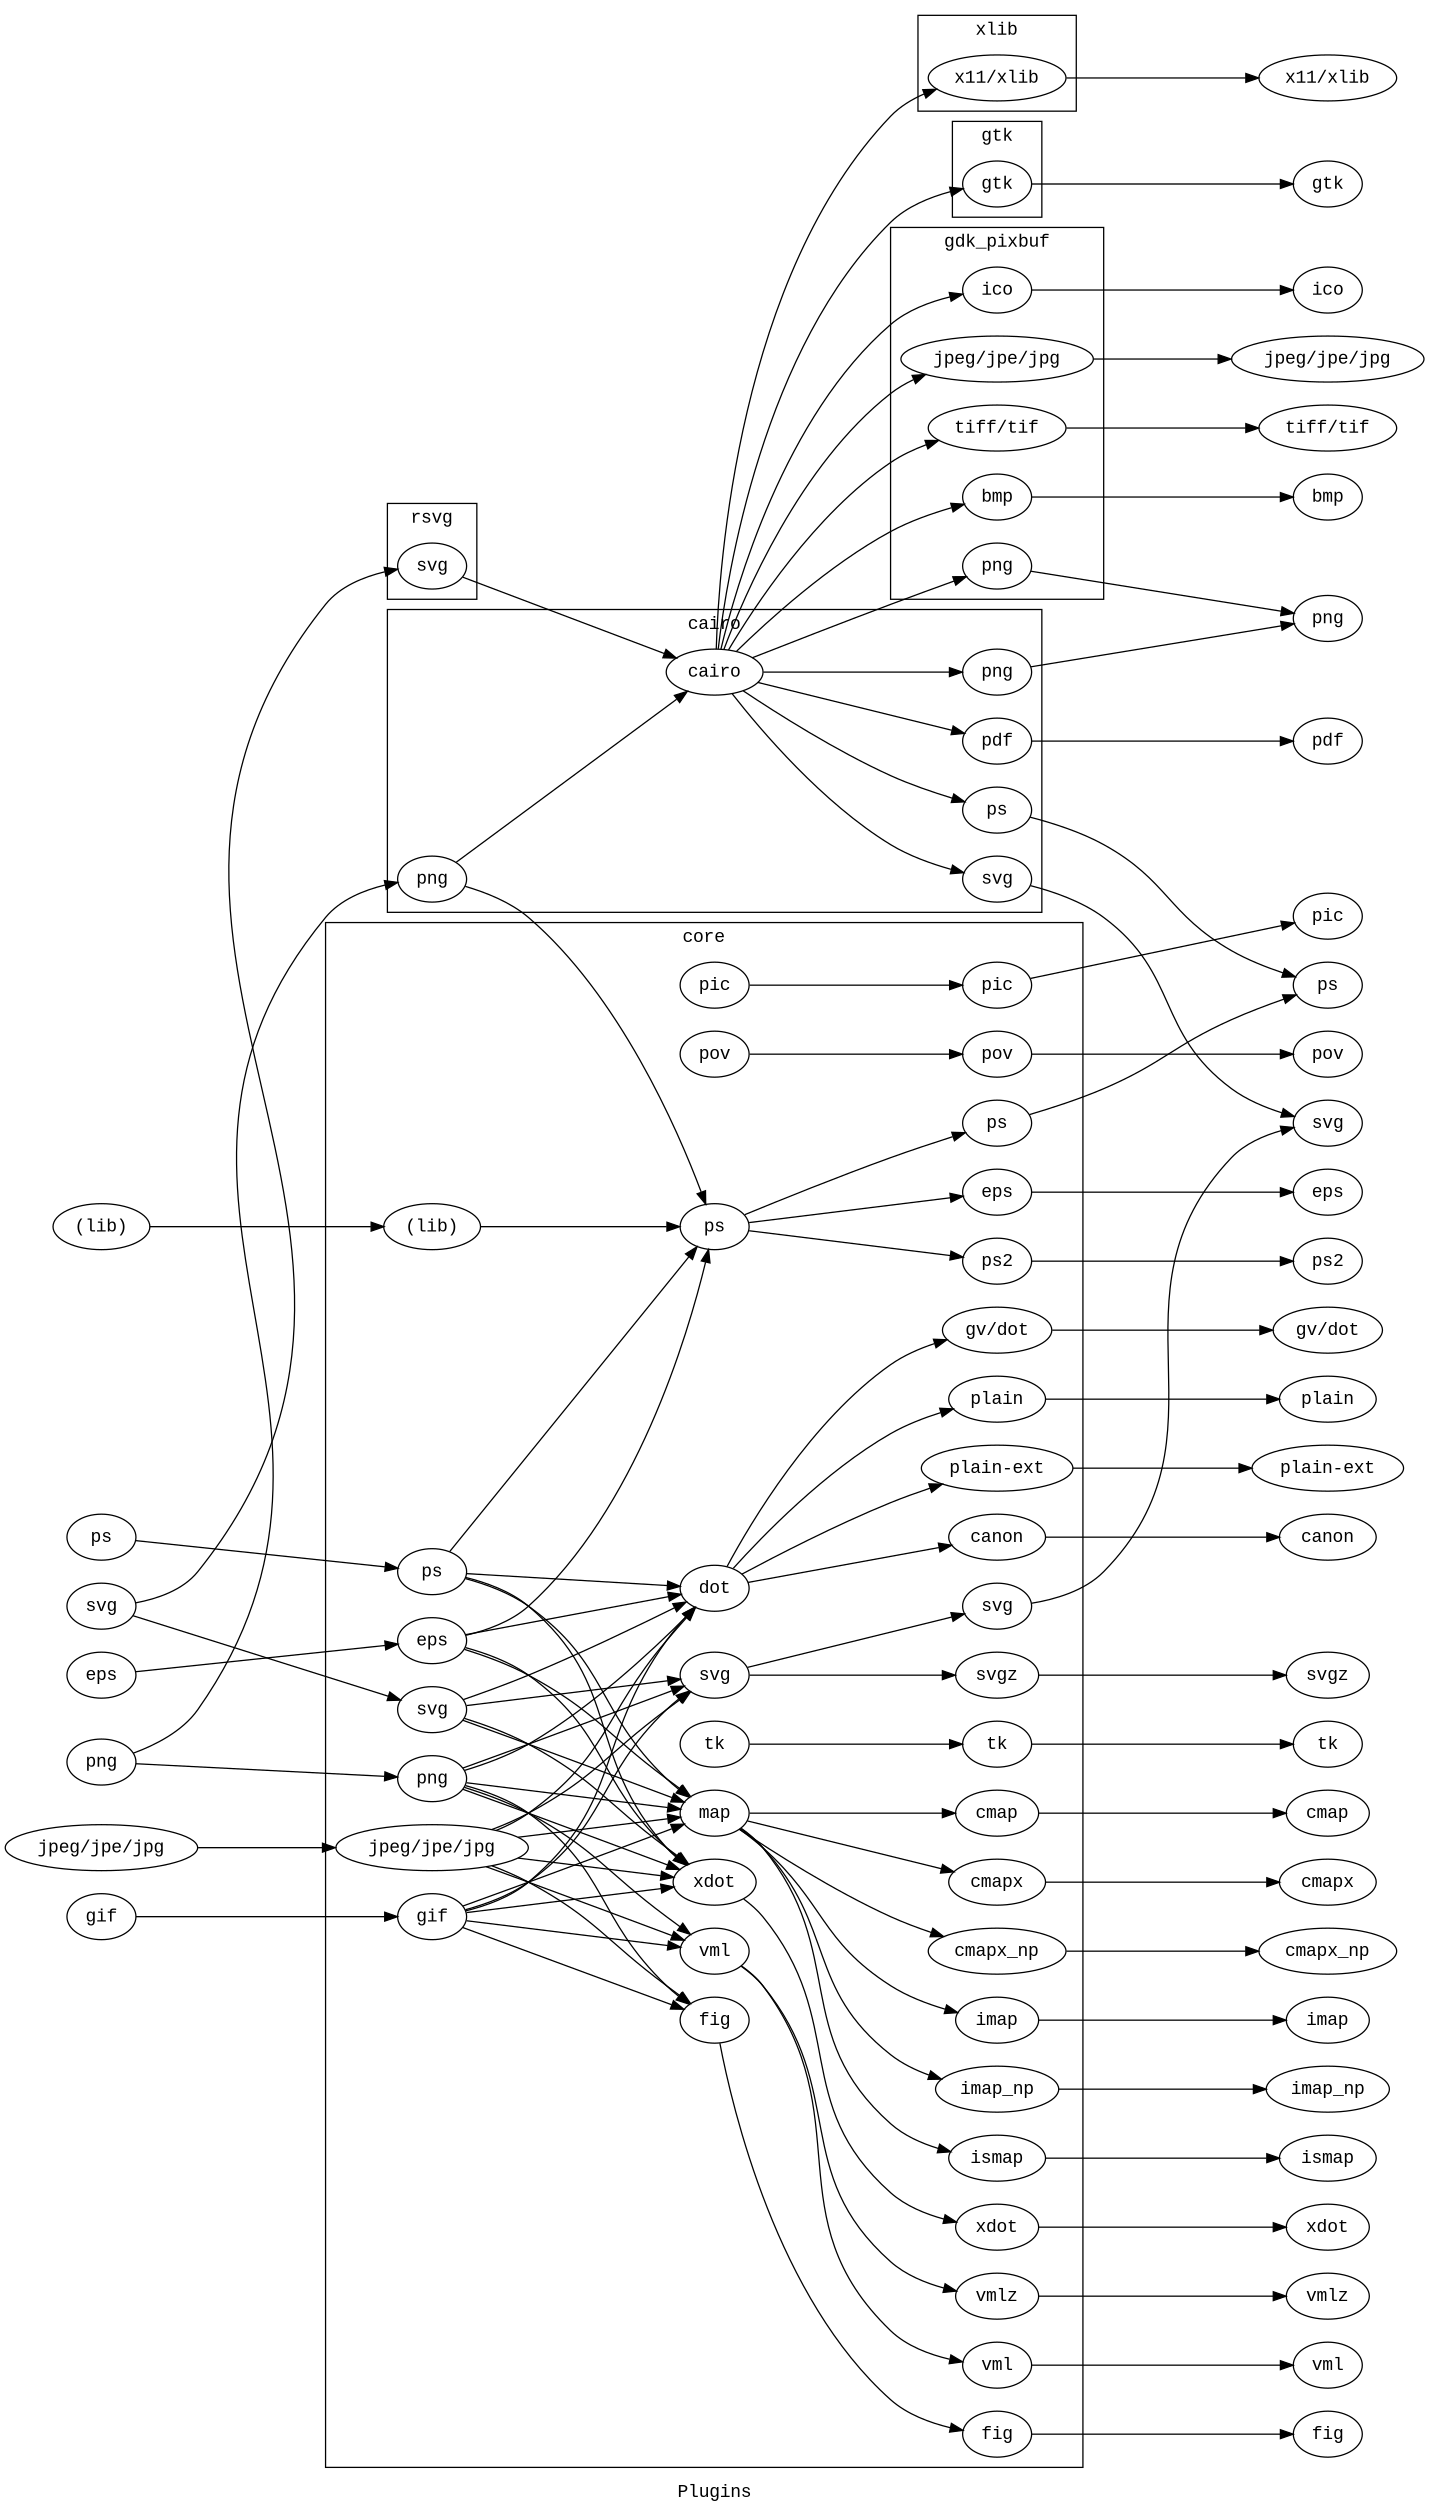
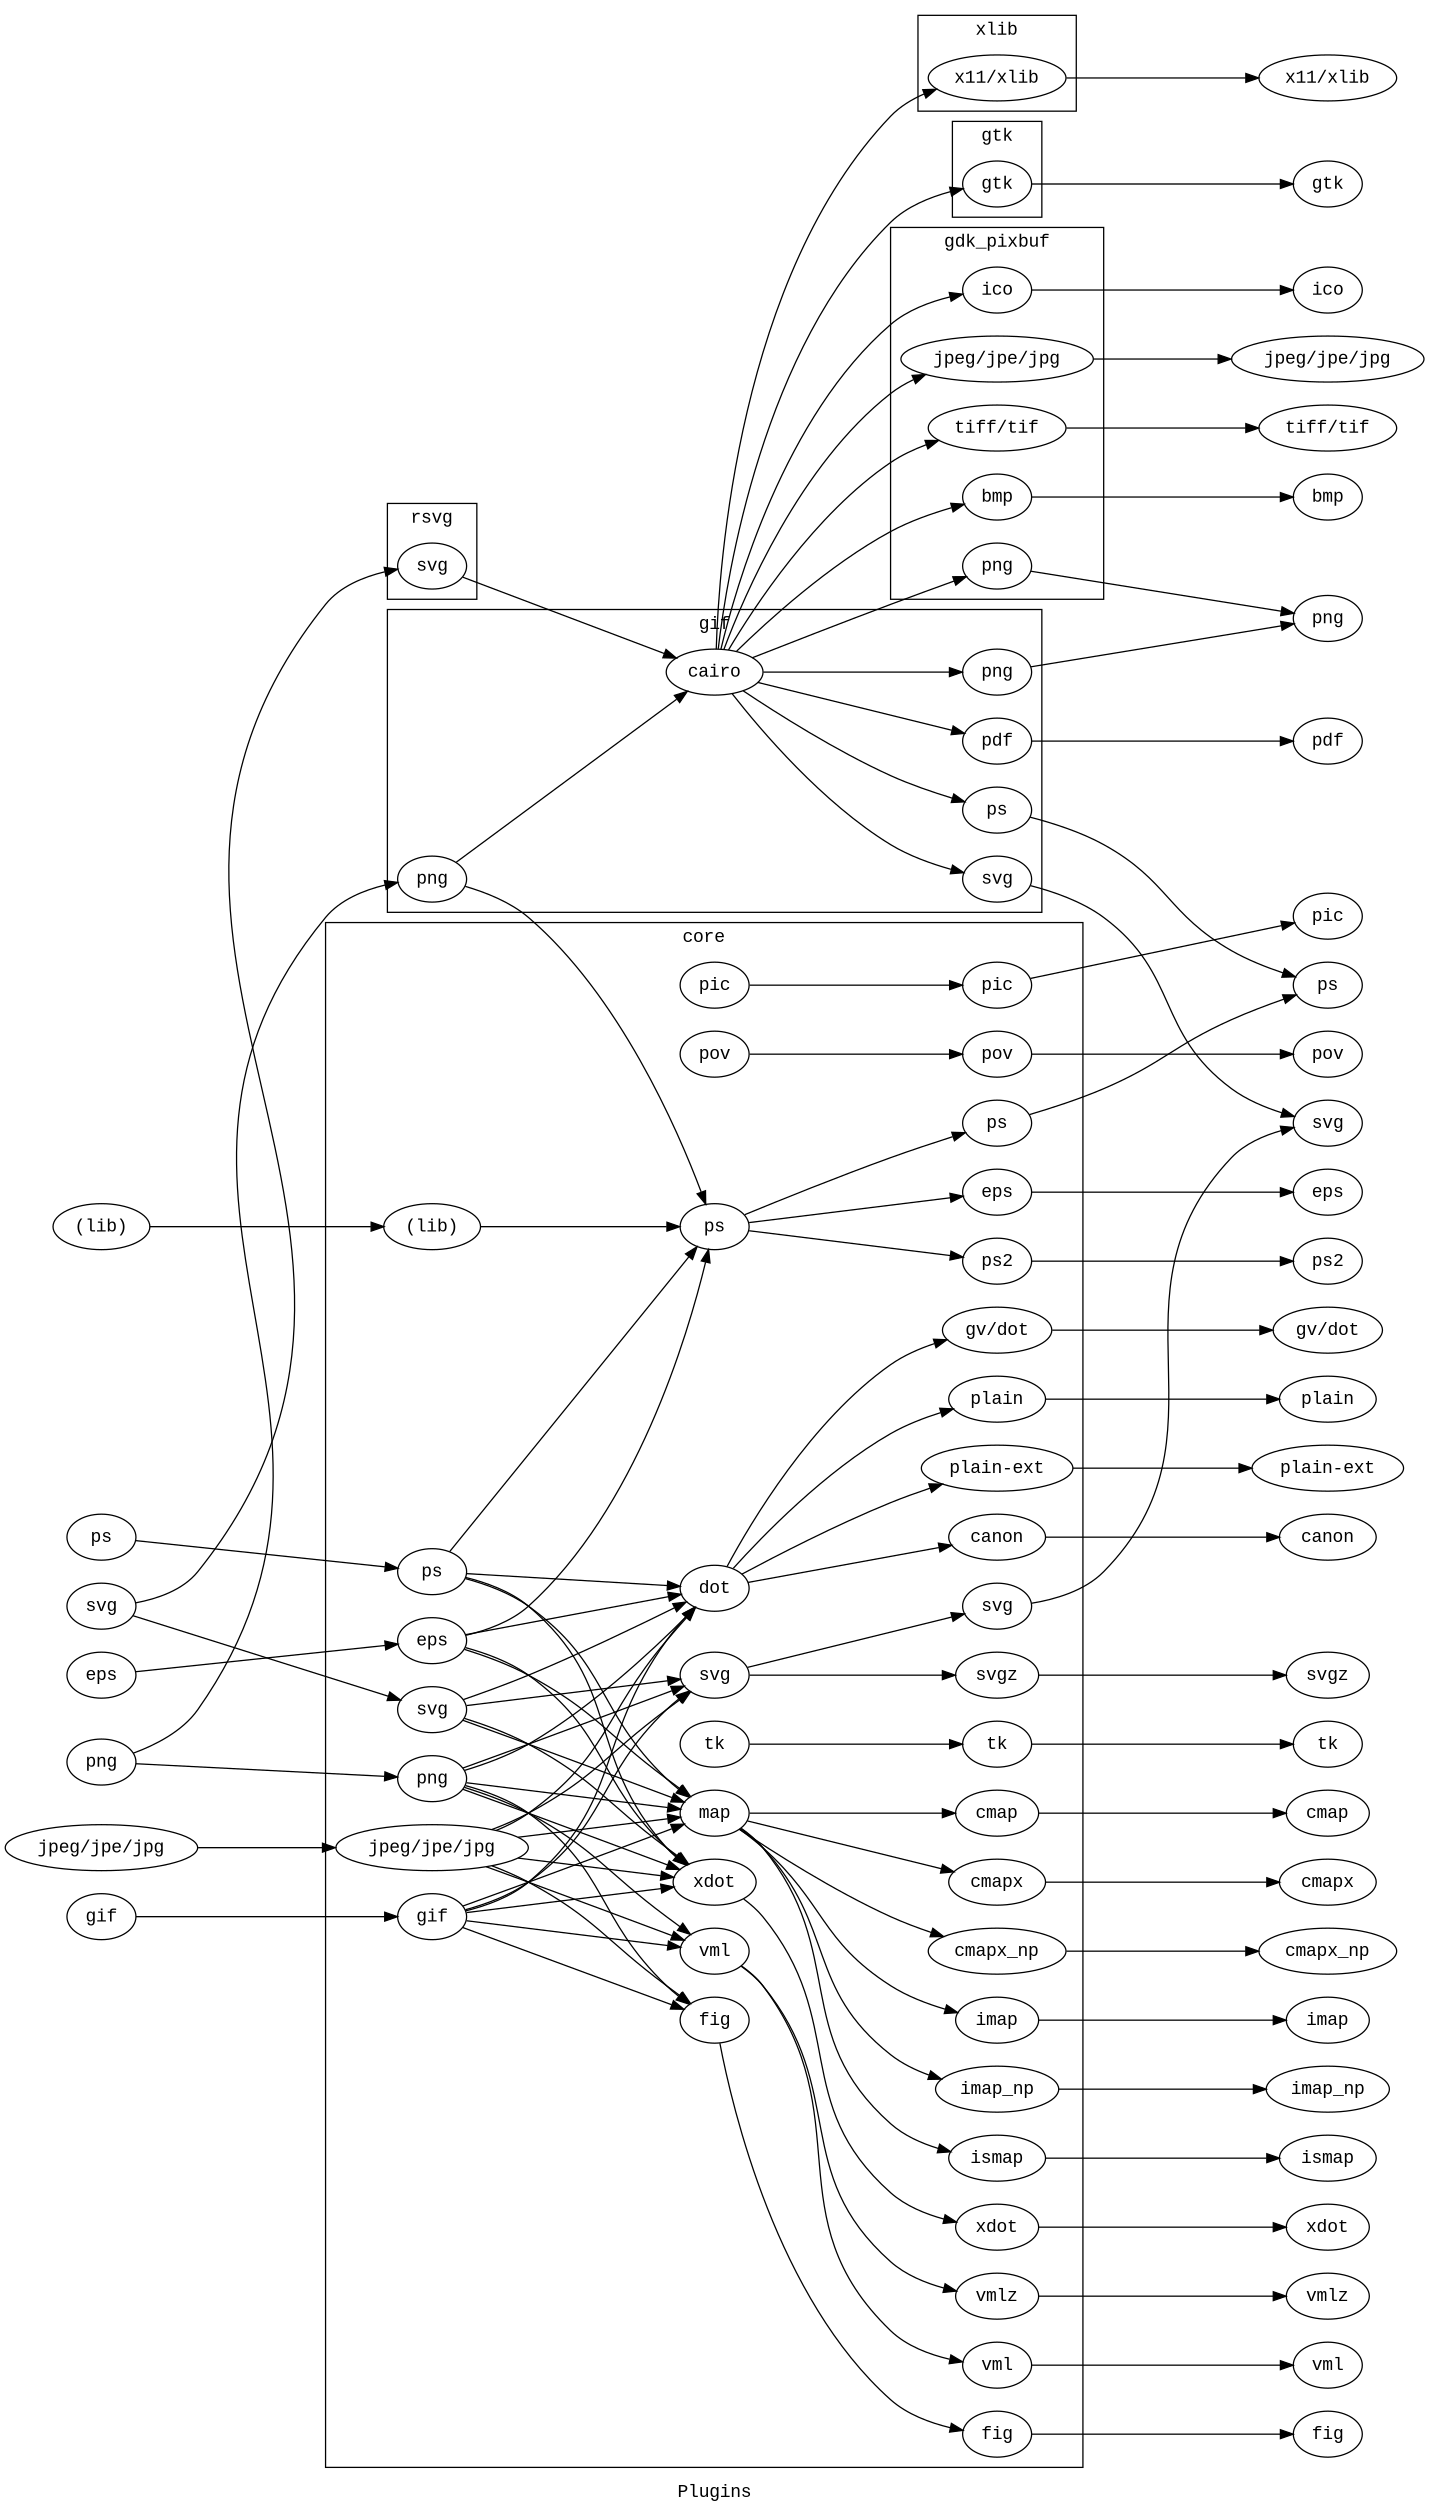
cluster "cairo": label "cairo" -> "gif"
